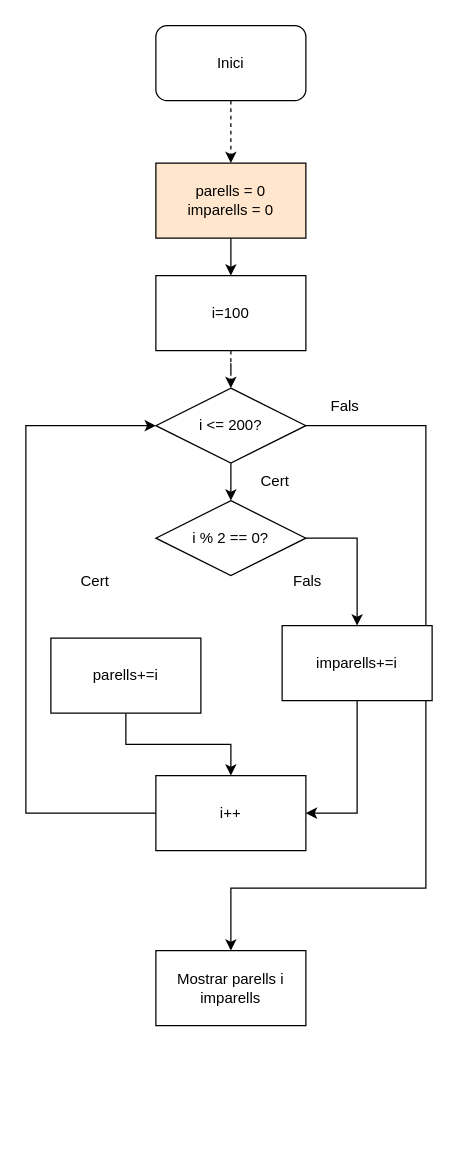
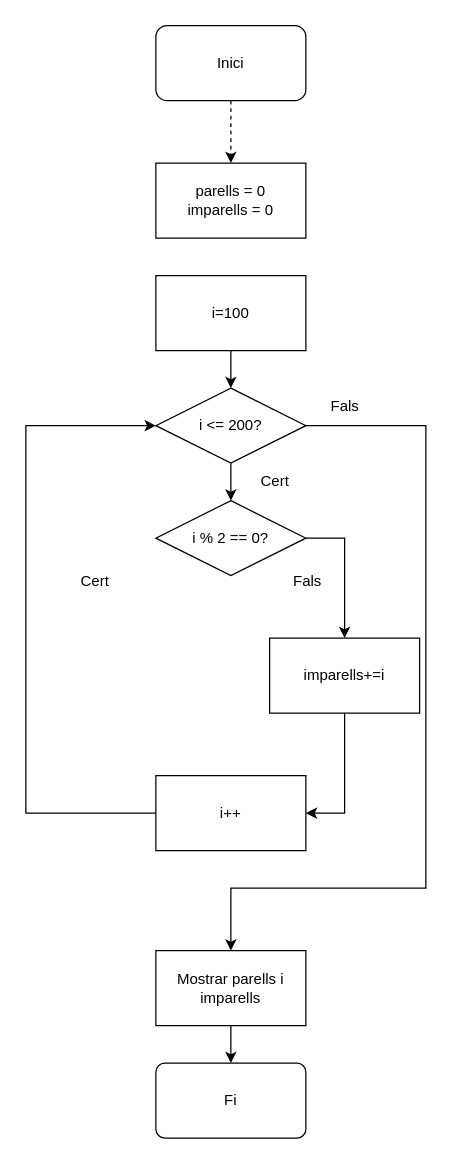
node "parells = 0 imparells = 0": fillcolor #ffe6cc -> #ffffff
edge "parells = 0 imparells = 0" -> "i=100": removed
edge "i=100" -> "i <= 200?": style dashed -> solid
node "imparells+=i": moved (357, 663) -> (344, 676)
node "parells+=i": removed
edge "parells+=i" -> "i++": removed
edge "Mostrar parells i imparells" -> "Fi": added
node "Fi": added
